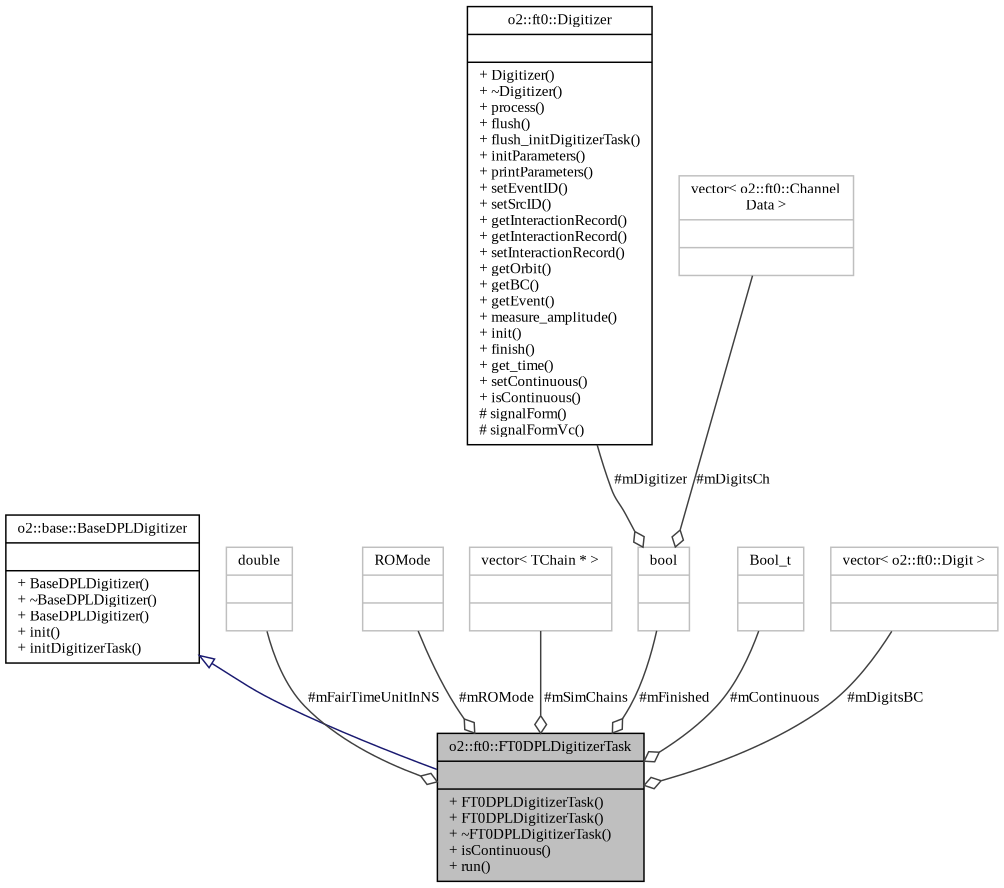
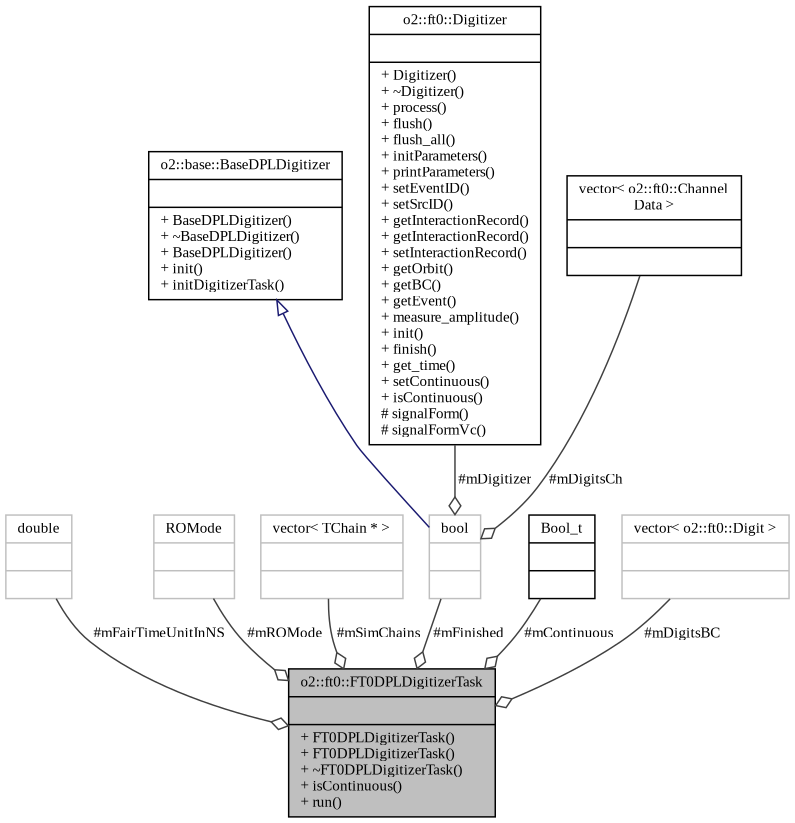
node "o2::ft0::Digitizer": text "+ flush_initDigitizerTask()" -> "+ flush_all()"
node "vector< o2::ft0::Channel": color grey75 -> black
node "Bool_t": color grey75 -> black
edge "o2::ft0::FT0DPLDigitizerTask" -> "o2::base::BaseDPLDigitizer": now "bool" -> "o2::base::BaseDPLDigitizer"
